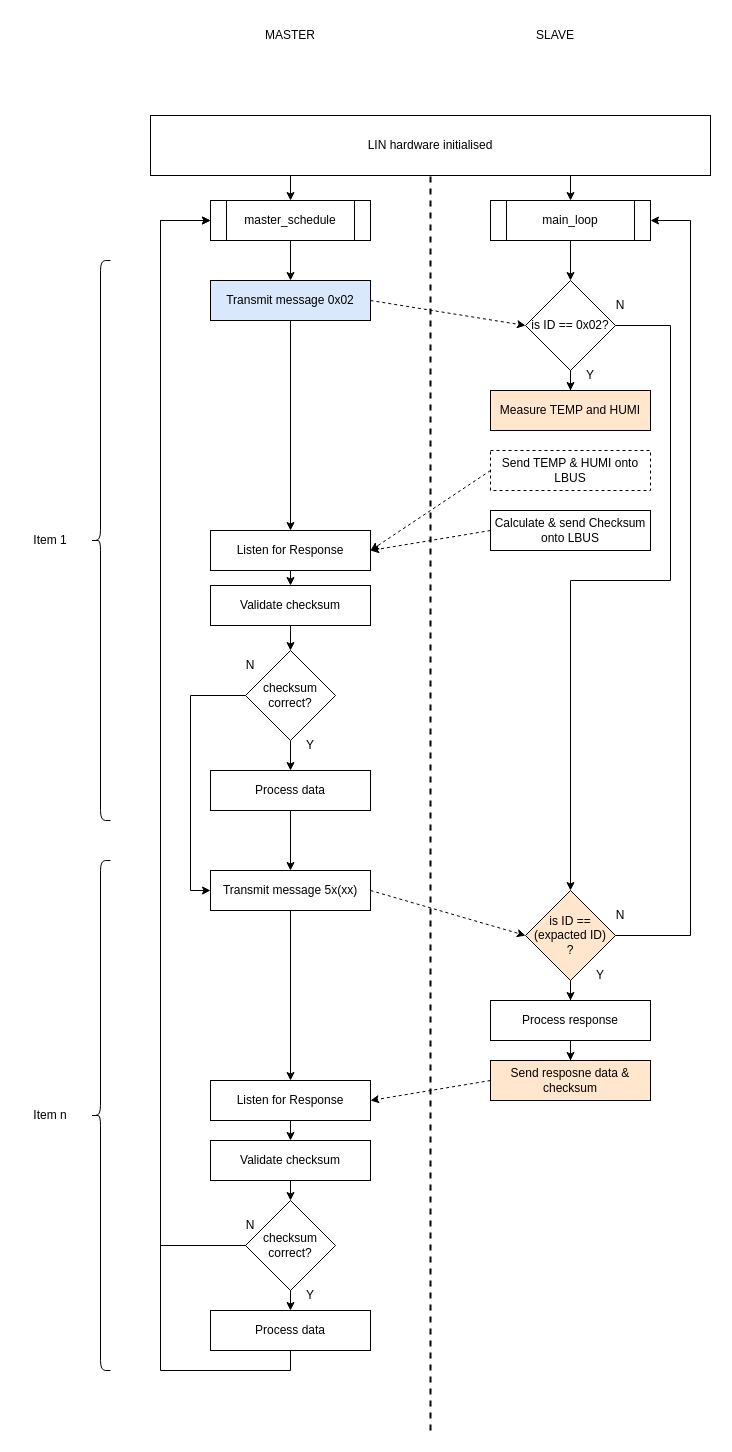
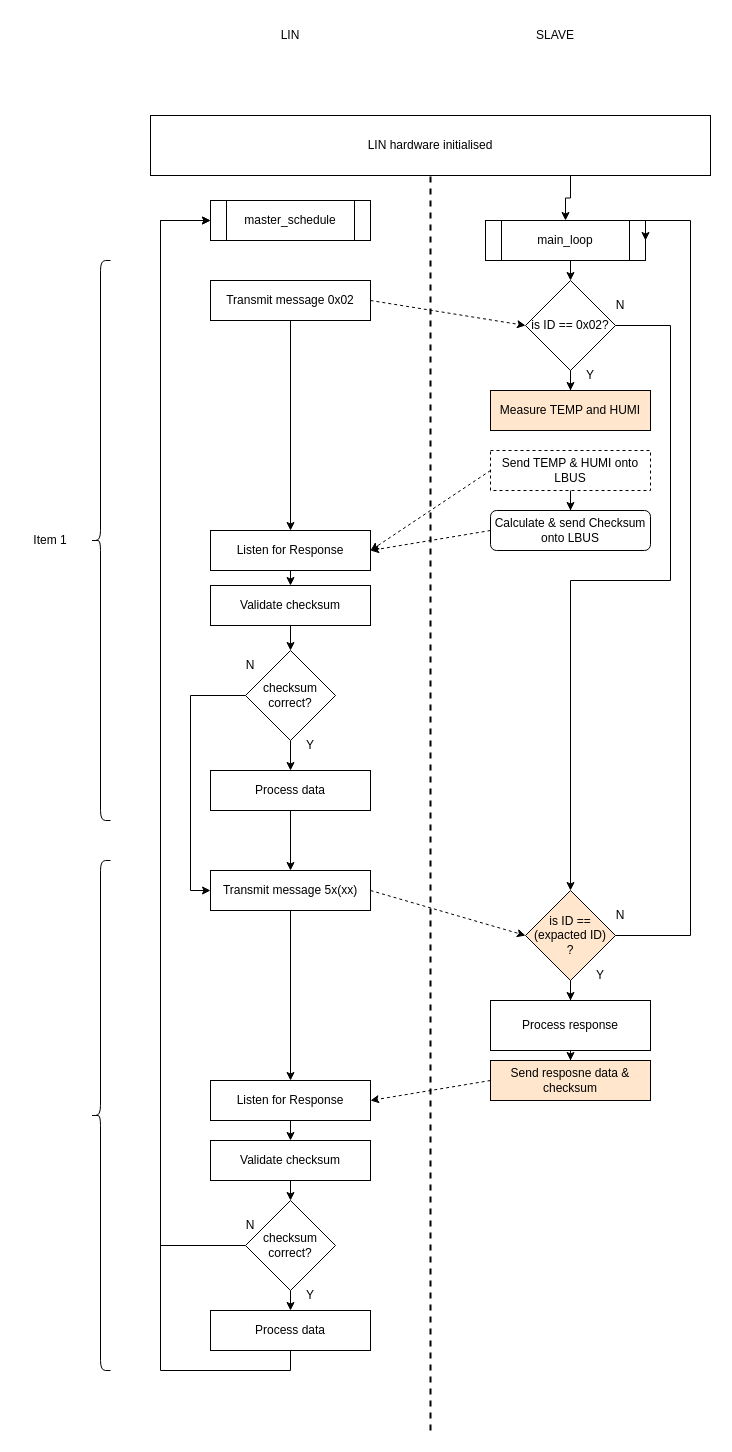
node "MASTER": label "MASTER" -> "LIN"
edge "LIN hardware initialised" -> "master_schedule": removed
node "main_loop": moved (571, 221) -> (566, 241)
edge "master_schedule" -> "Transmit message 0x02": removed
node "Transmit message 0x02": fillcolor #dae8fc -> #ffffff
edge "Send TEMP & HUMI onto LBUS" -> "Calculate & send Checksum onto LBUS": added
node "Calculate & send Checksum onto LBUS": shape rectangle -> rounded rectangle
node "Process response": size 160x40 -> 160x50
node "Item n": removed
